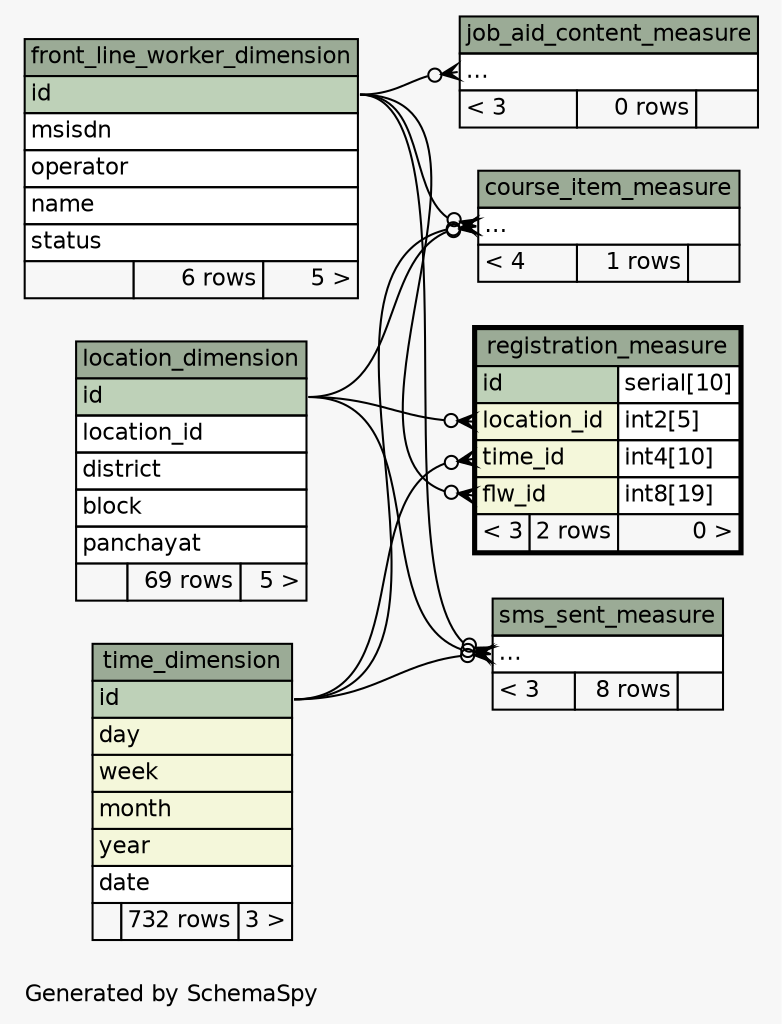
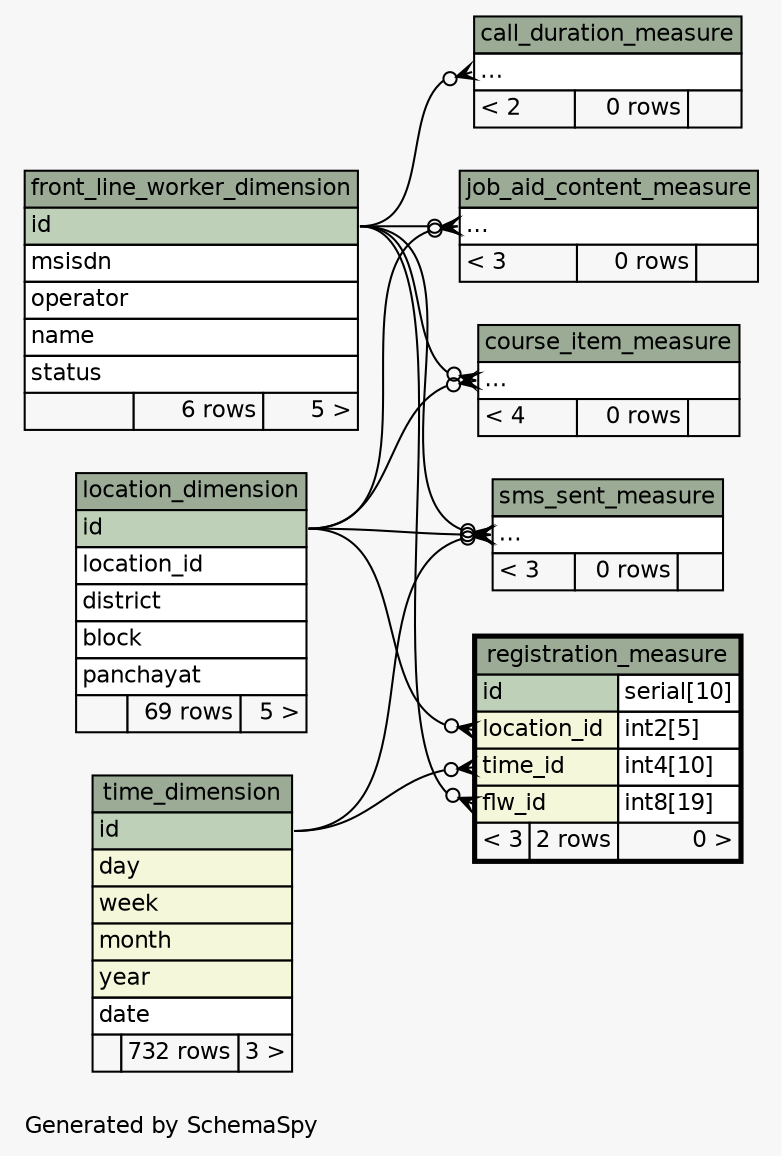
node "call_duration_measure": added
node "course_item_measure": text "1 rows" -> "0 rows"
edge "location_dimension" -> "job_aid_content_measure": added
edge "time_dimension" -> "course_item_measure": removed
node "sms_sent_measure": text "8 rows" -> "0 rows"
